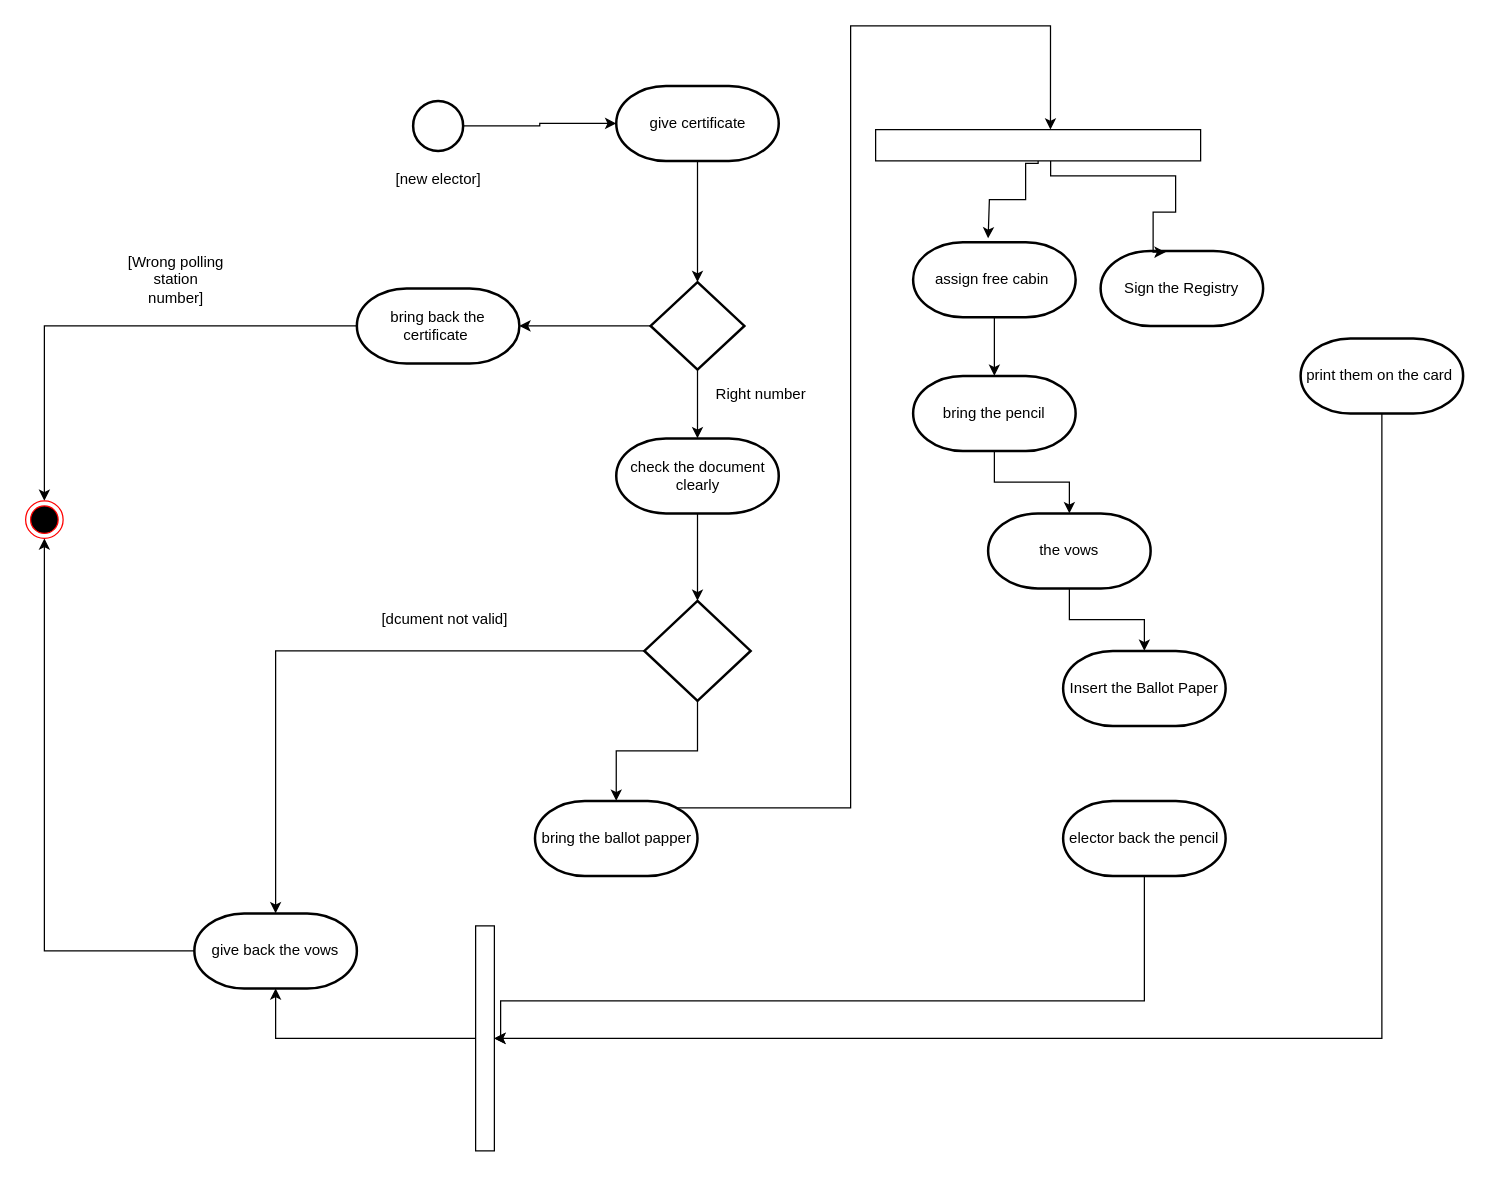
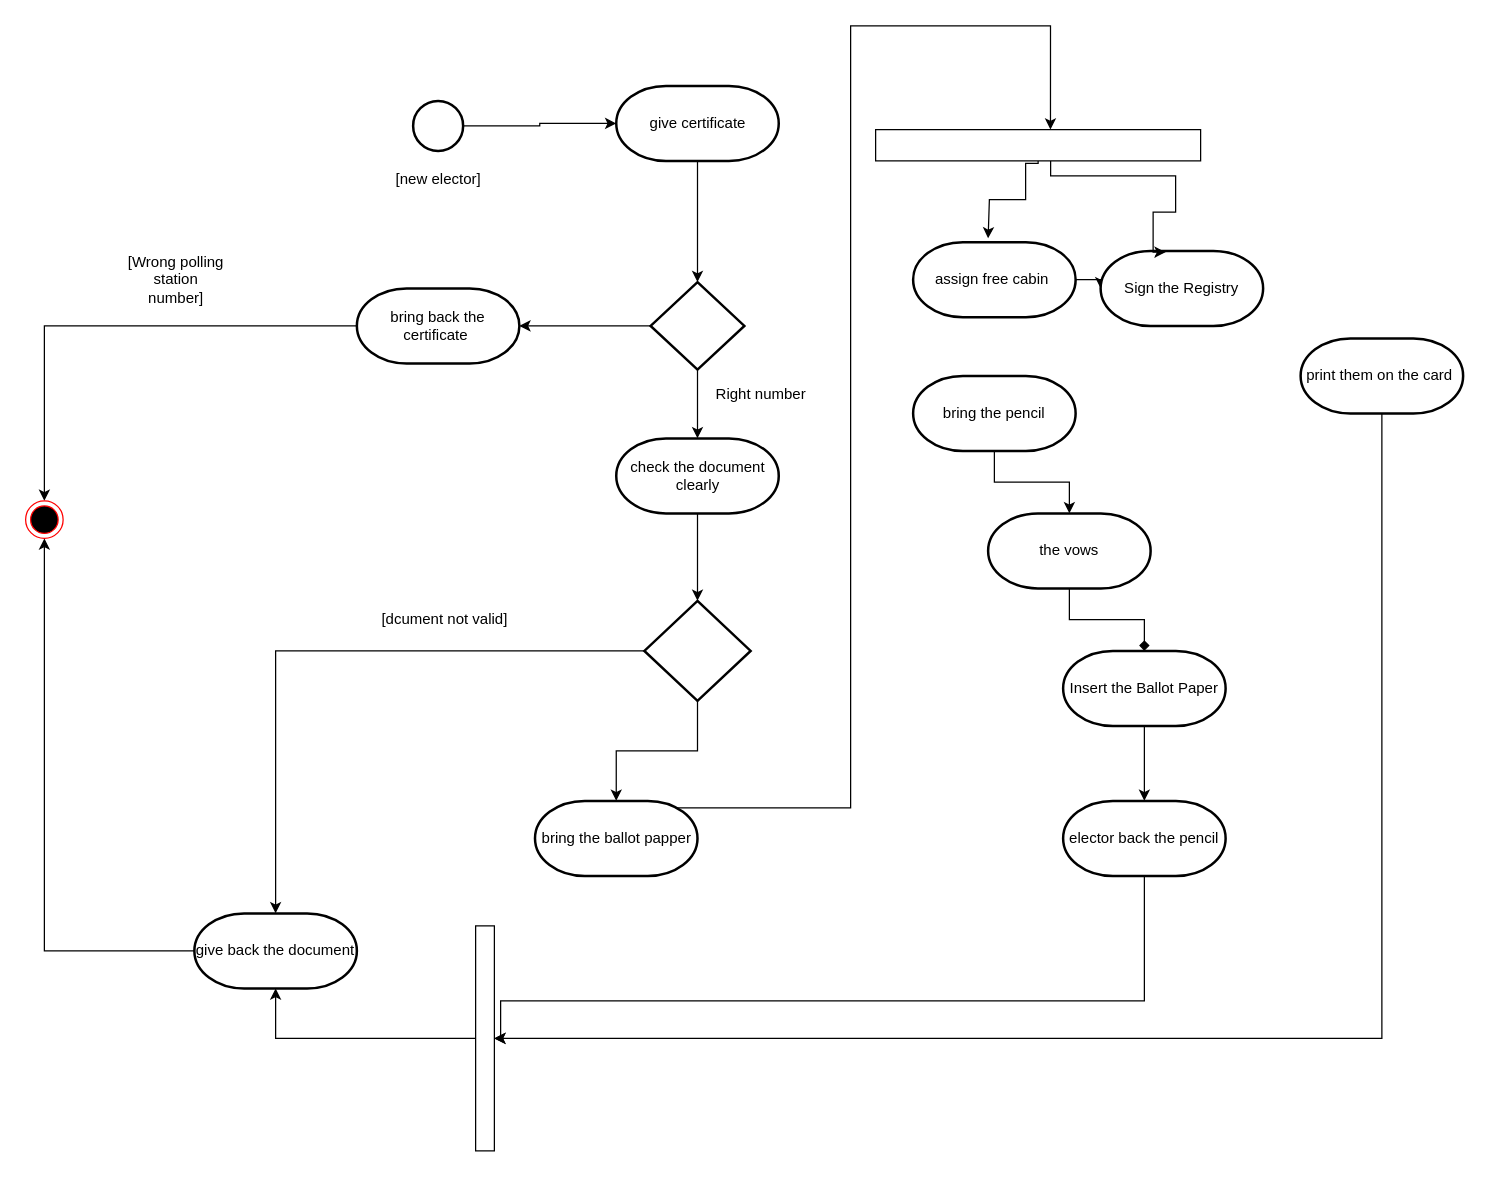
edge "assign free cabin" -> "bring the pencil": now "assign free cabin" -> "Sign the Registry"
edge "the vows" -> "Insert the Ballot Paper": arrowhead classic -> diamond
edge "Insert the Ballot Paper" -> "elector back the pencil": added
node "give back the vows": label "give back the vows" -> "give back the document"
